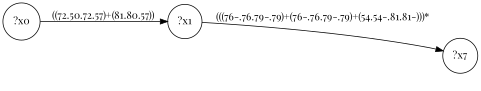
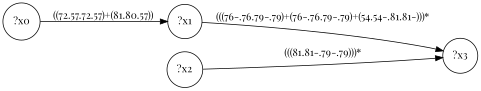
edge "?x0" -> "?x1": label "((72.50.72.57)+(81.80.57))" -> "((72.57.72.57)+(81.80.57))"
node "?x7": label "?x7" -> "?x3"
node "?x2": added
